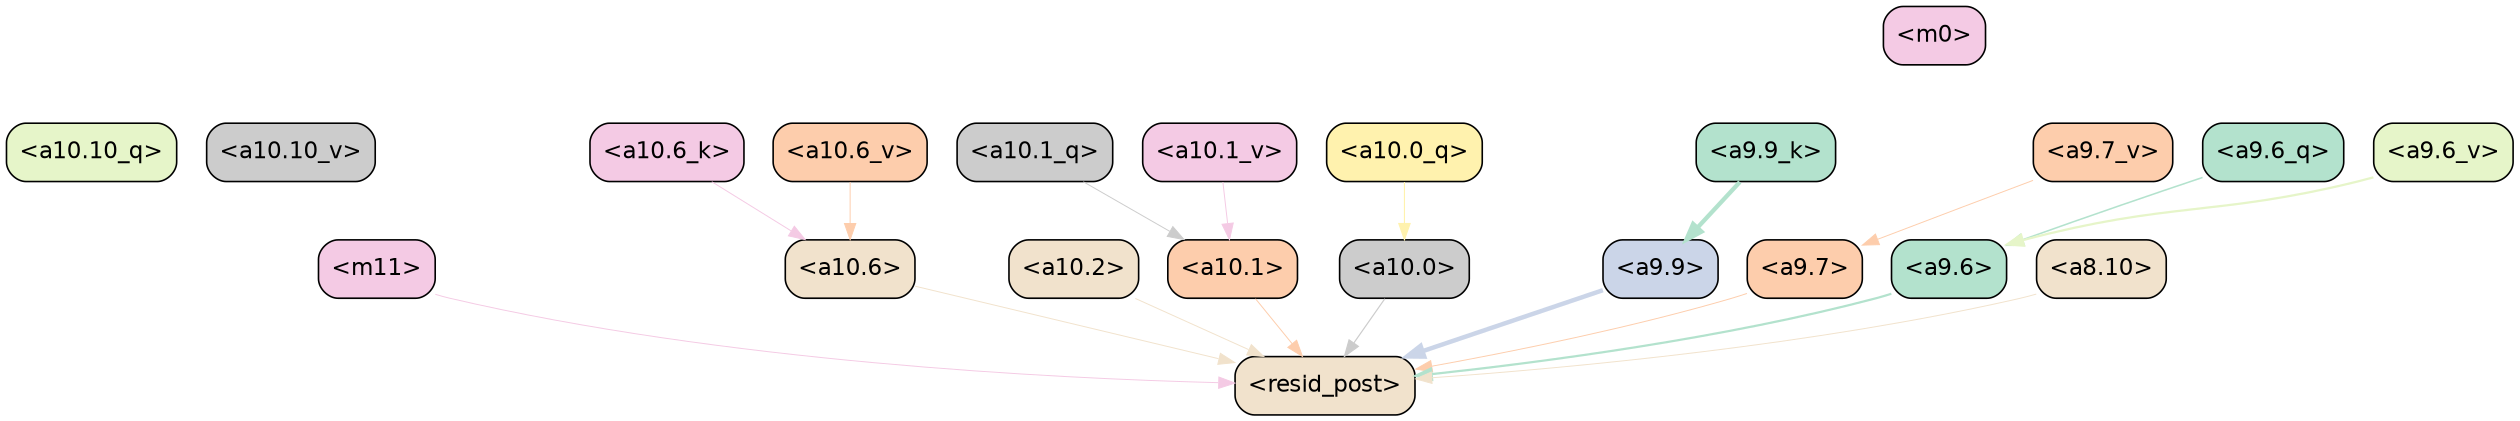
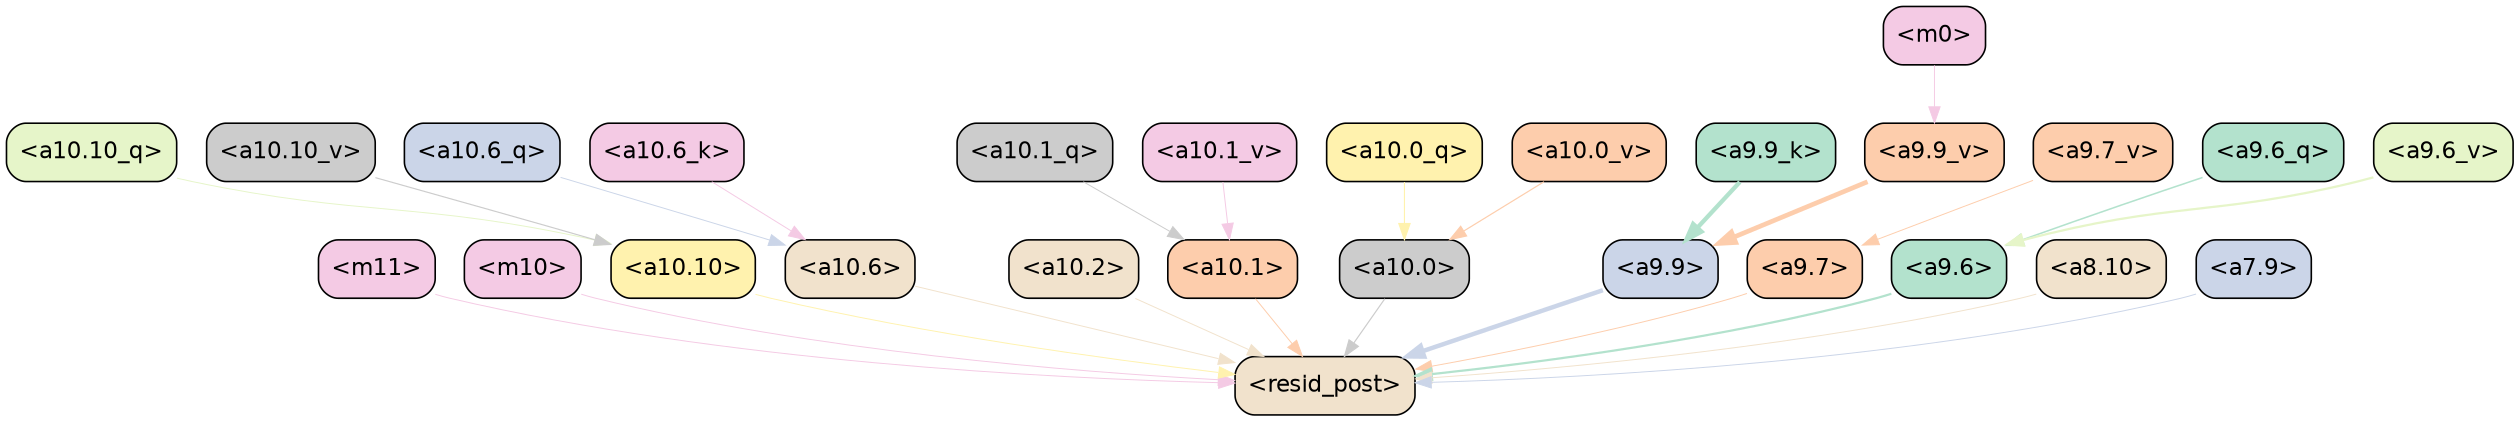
node "<a10.6_q>": added
node "<a10.6_v>": removed
node "<a10.0_v>": added
node "<a9.9_v>": added
node "<m10>": added
node "<a10.10>": added
node "<a7.9>": added
